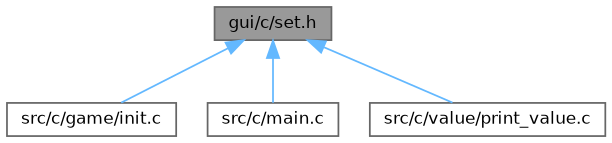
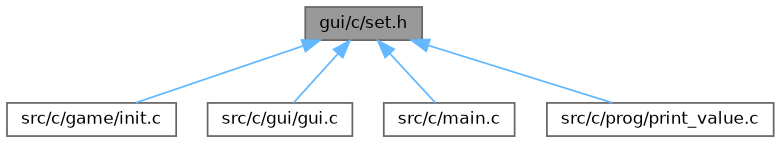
node "src/c/gui/gui.c": added
node "src/c/value/print_value.c": label "src/c/value/print_value.c" -> "src/c/prog/print_value.c"
